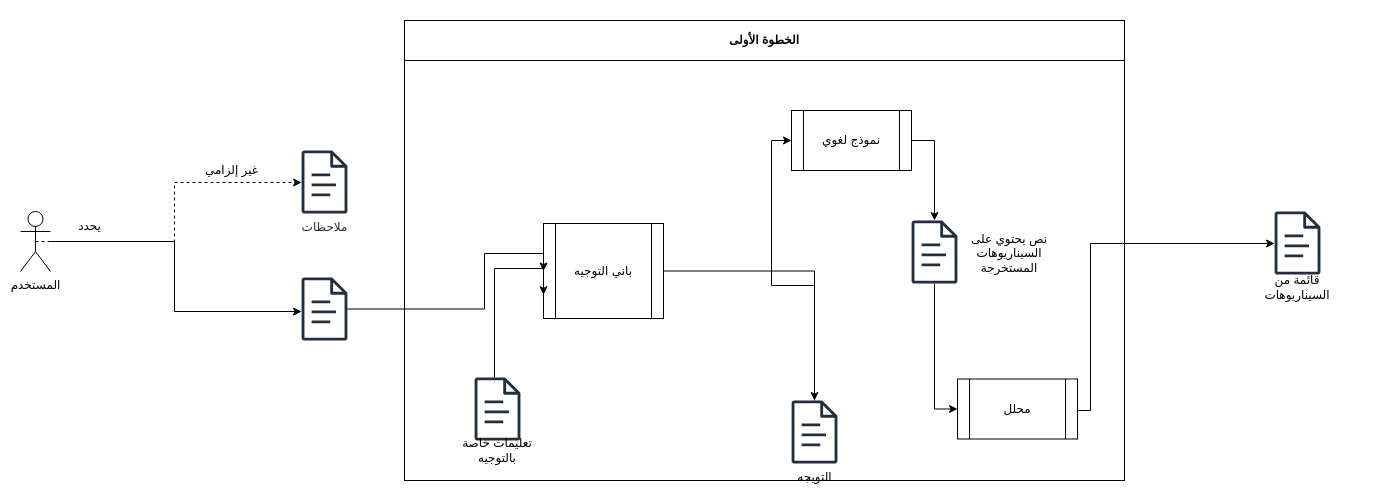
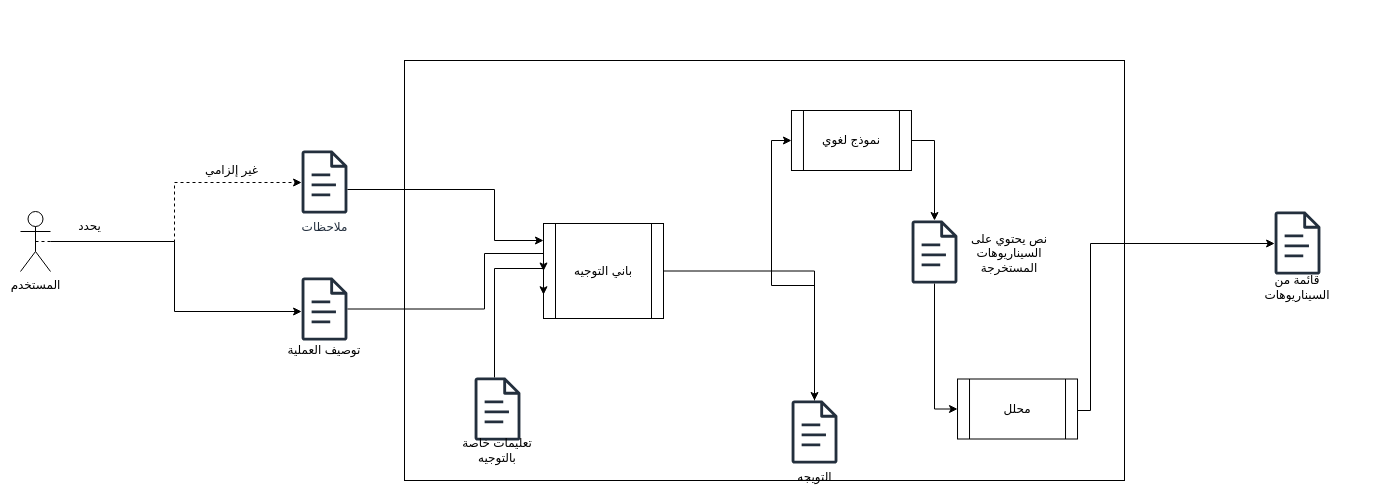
node "الخطوة الأولى": removed
edge "ملاحظات" -> "باني التوجيه": added
node "توصيف العملية": added
